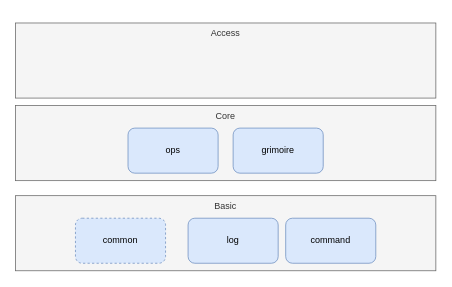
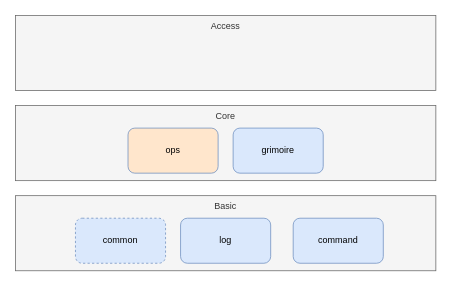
node "Access": moved (225, 60) -> (225, 53)
node "ops": fillcolor #dae8fc -> #ffe6cc
node "log": moved (233, 240) -> (225, 240)
node "command": moved (330, 240) -> (338, 240)
